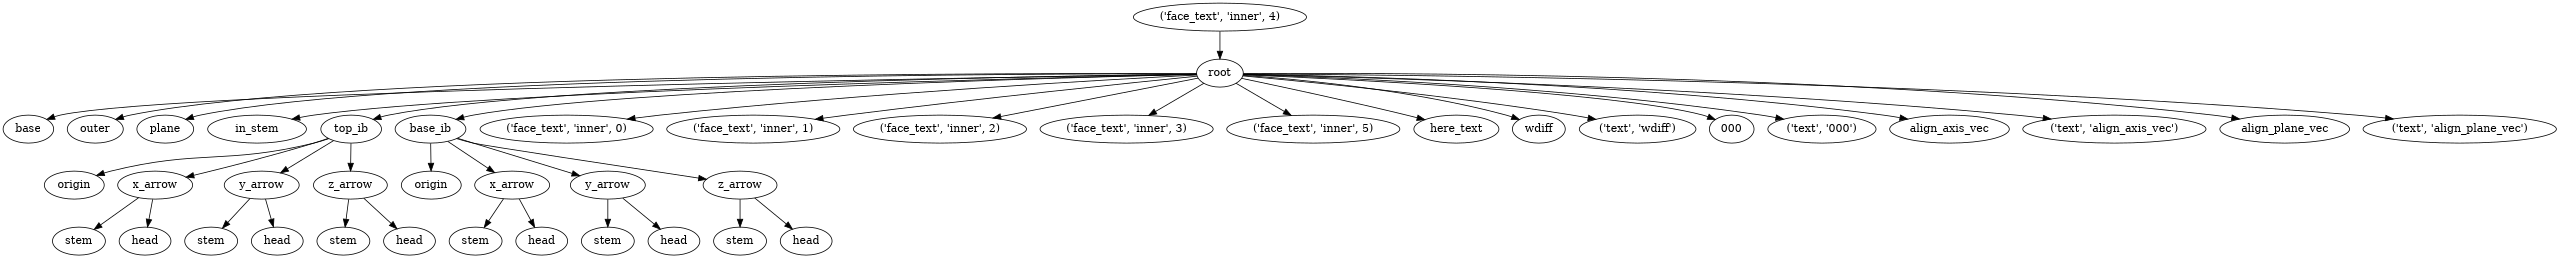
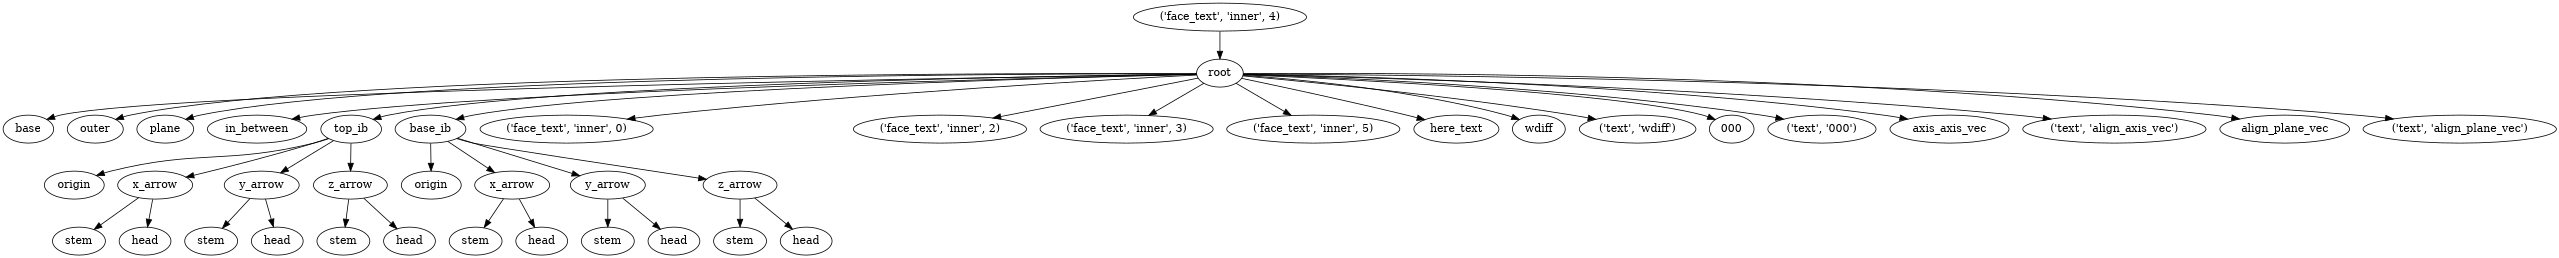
node "in_stem": label "in_stem" -> "in_between"
node "('face_text', 'inner', 1)": removed
node "align_axis_vec": label "align_axis_vec" -> "axis_axis_vec"
